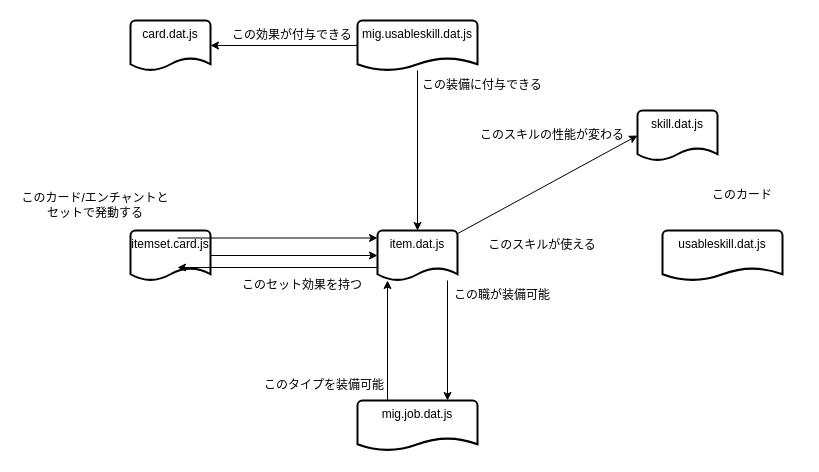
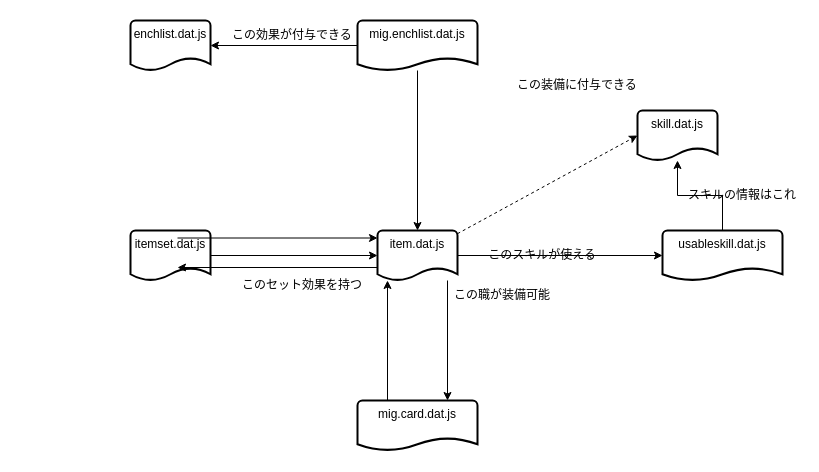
node "card.dat.js": label "card.dat.js" -> "enchlist.dat.js"
node "mig.usableskill.dat.js": label "mig.usableskill.dat.js" -> "mig.enchlist.dat.js"
node "この装備に付与できる": moved (483, 86) -> (578, 86)
node "このスキルの性能が変わる": removed
edge "item.dat.js" -> "skill.dat.js": style solid -> dashed
edge "usableskill.dat.js" -> "skill.dat.js": added
node "このカード": label "このカード" -> "スキルの情報はこれ"
node "このカード/エンチャントとセットで発動する": removed
node "このスキルが使える": moved (543, 246) -> (543, 256)
node "itemset.card.js": label "itemset.card.js" -> "itemset.dat.js"
edge "item.dat.js" -> "usableskill.dat.js": added
node "このタイプを装備可能": removed
node "mig.job.dat.js": label "mig.job.dat.js" -> "mig.card.dat.js"
